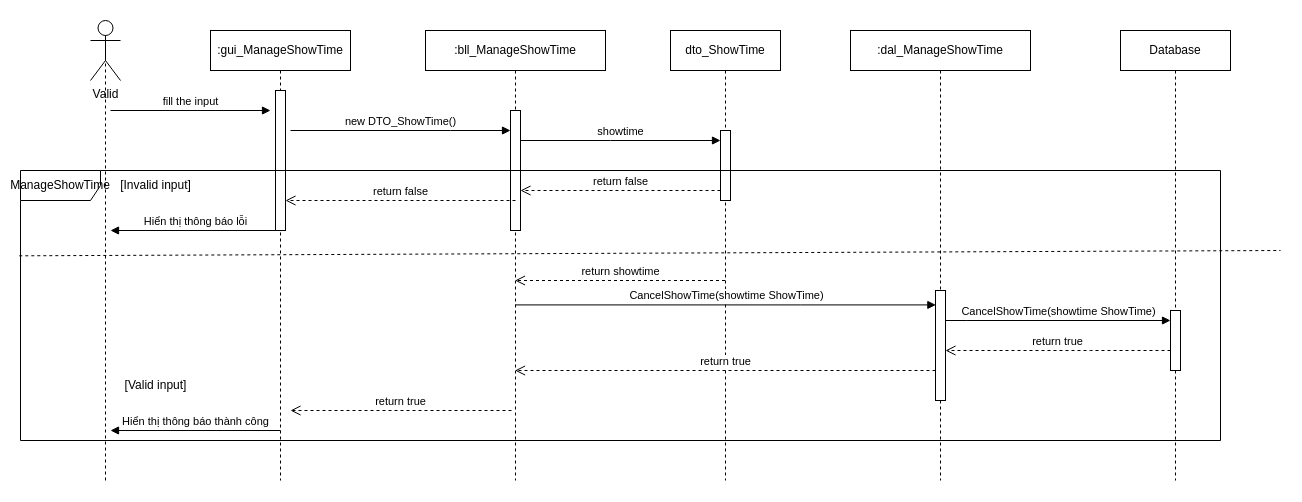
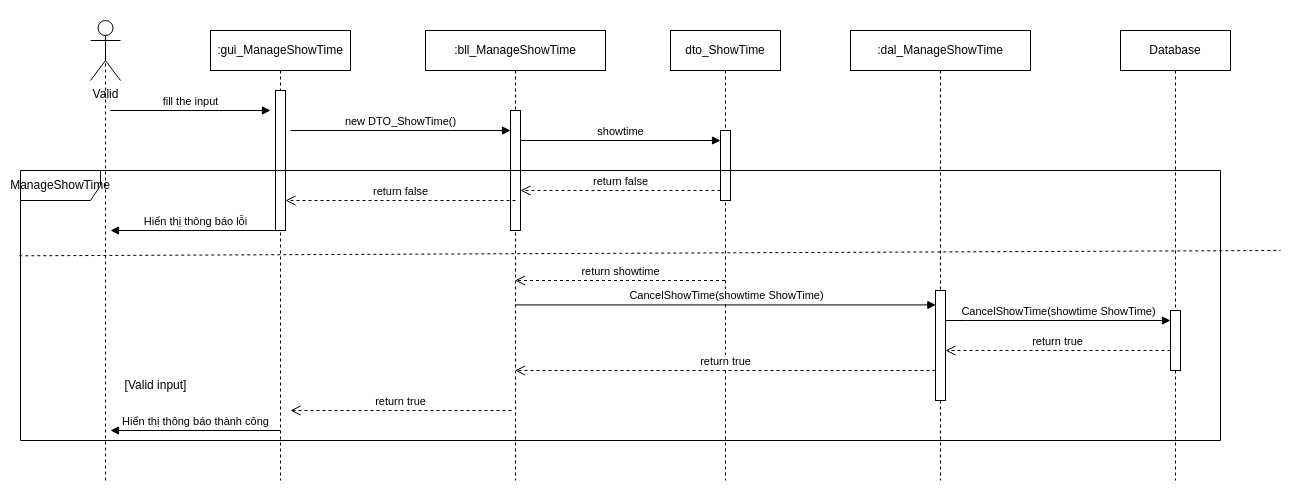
node "[Invalid input]": removed
